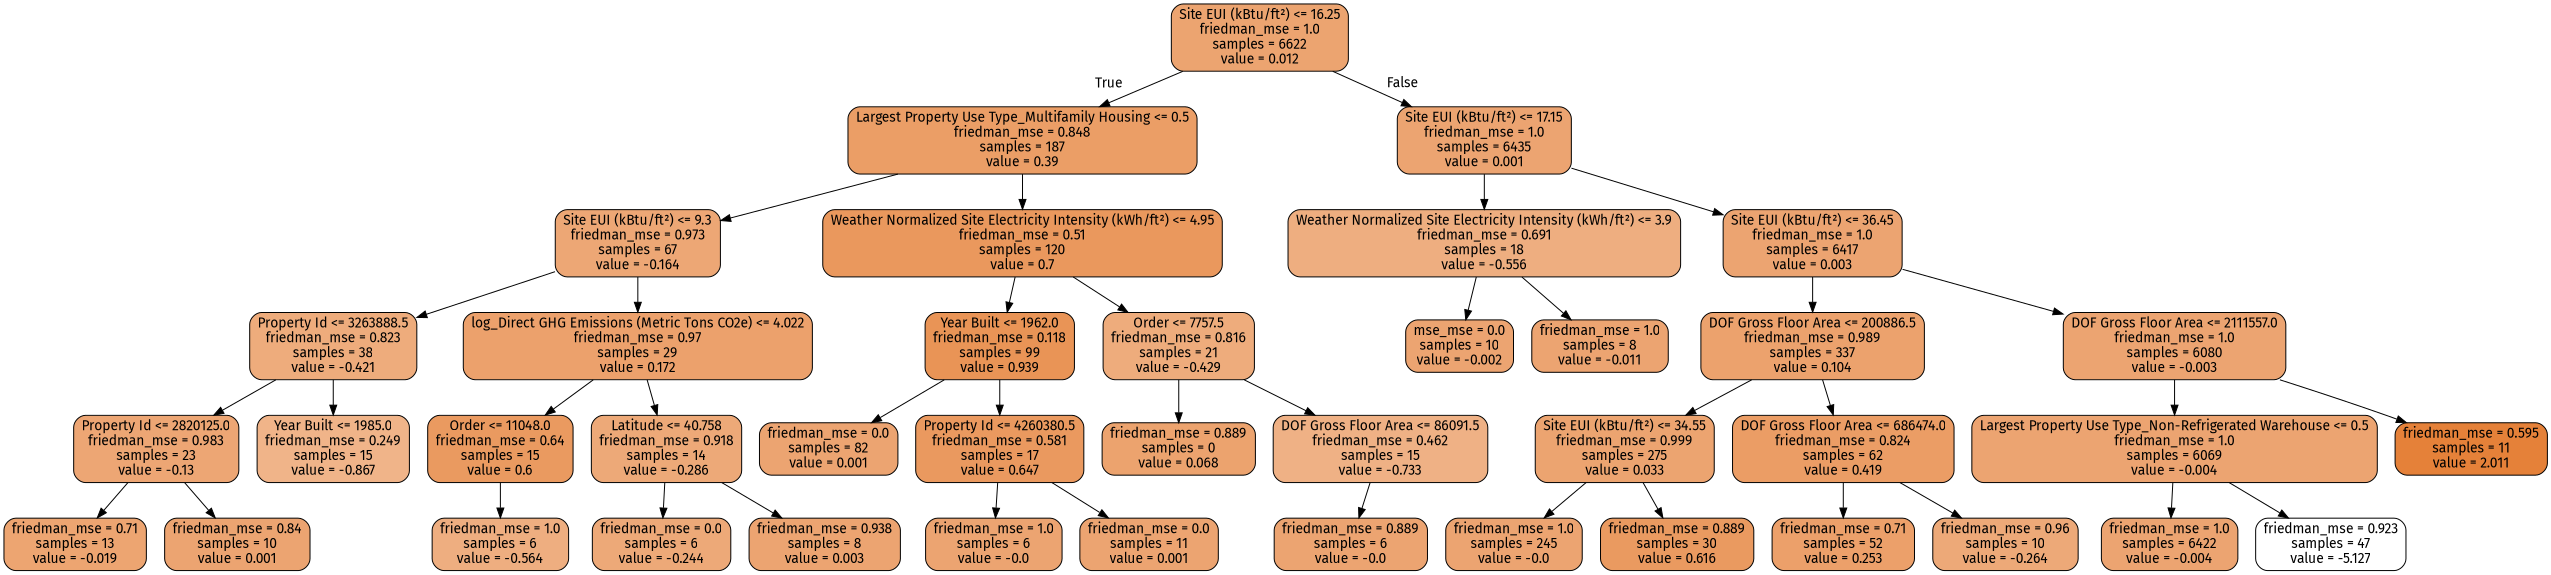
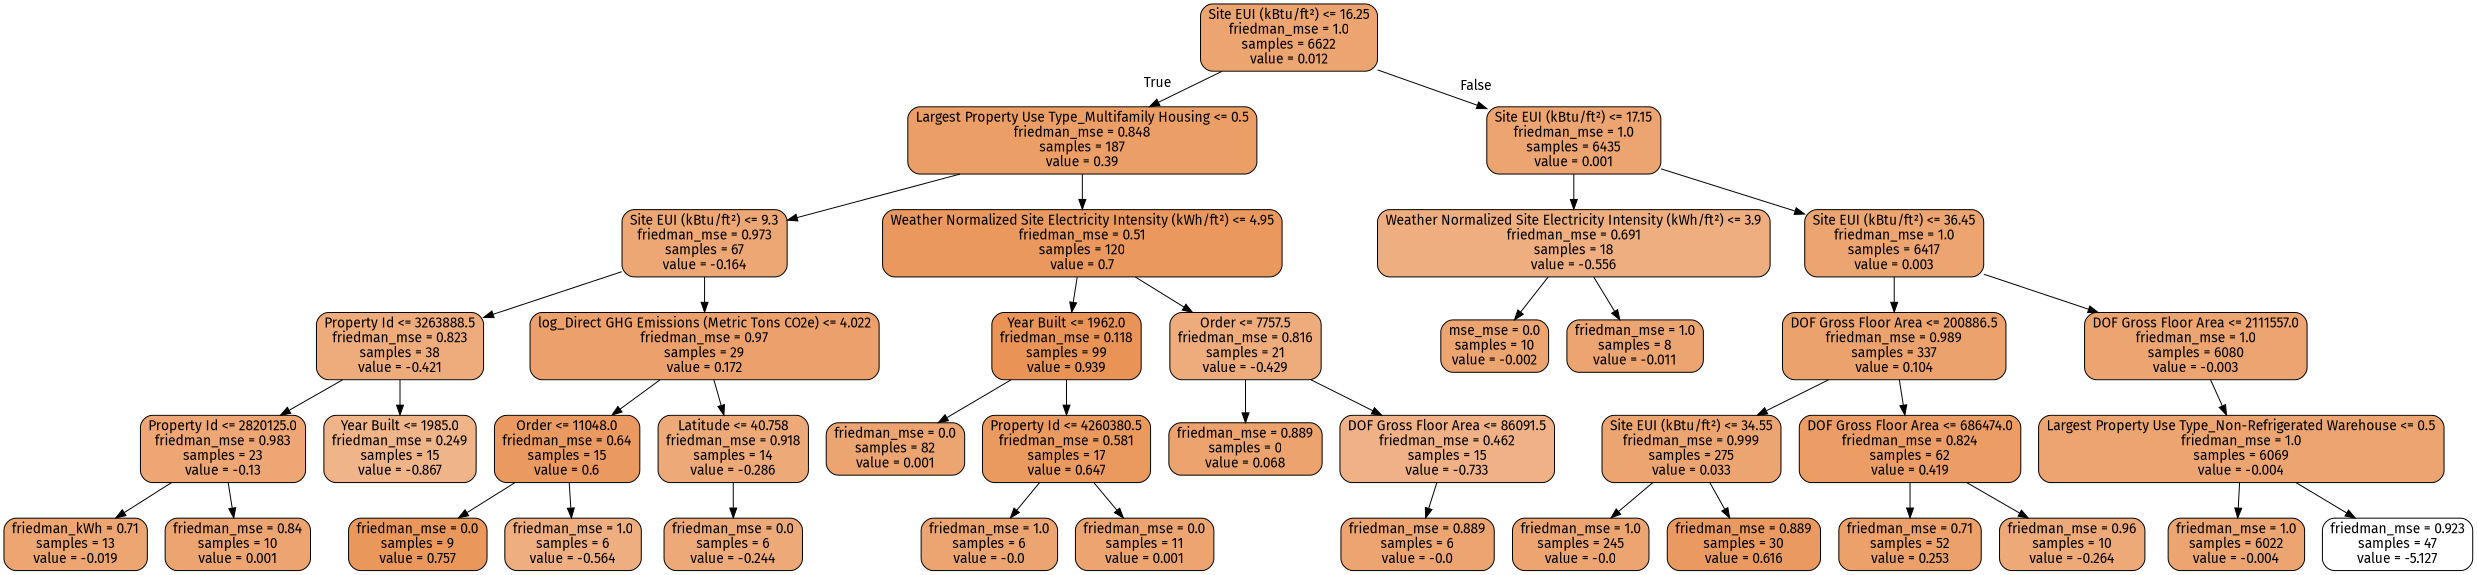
node "friedman_mse = 0.595 samples = 11 value = 2.011": removed
node "friedman_mse = 0.71 samples = 13 value = -0.019": label "friedman_mse = 0.71 samples = 13 value = -0.019" -> "friedman_kWh = 0.71 samples = 13 value = -0.019"
node "friedman_mse = 0.0 samples = 9 value = 0.757": added
node "friedman_mse = 0.938 samples = 8 value = 0.003": removed
node "friedman_mse = 1.0 samples = 6422 value = -0.004": label "friedman_mse = 1.0 samples = 6422 value = -0.004" -> "friedman_mse = 1.0 samples = 6022 value = -0.004"
